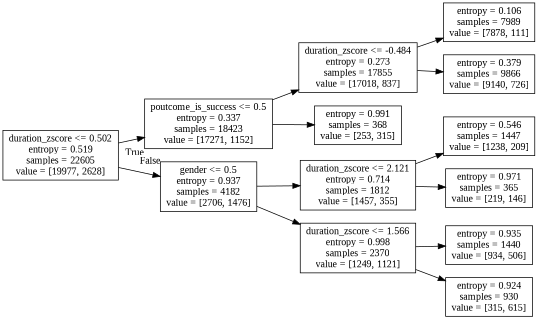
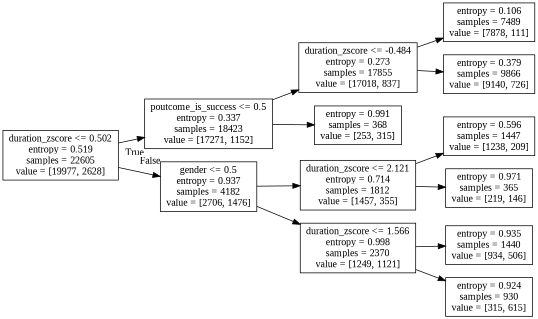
node "entropy = 0.106 samples = 7989 value = [7878, 111]": label "entropy = 0.106 samples = 7989 value = [7878, 111]" -> "entropy = 0.106 samples = 7489 value = [7878, 111]"
node "entropy = 0.546 samples = 1447 value = [1238, 209]": label "entropy = 0.546 samples = 1447 value = [1238, 209]" -> "entropy = 0.596 samples = 1447 value = [1238, 209]"
